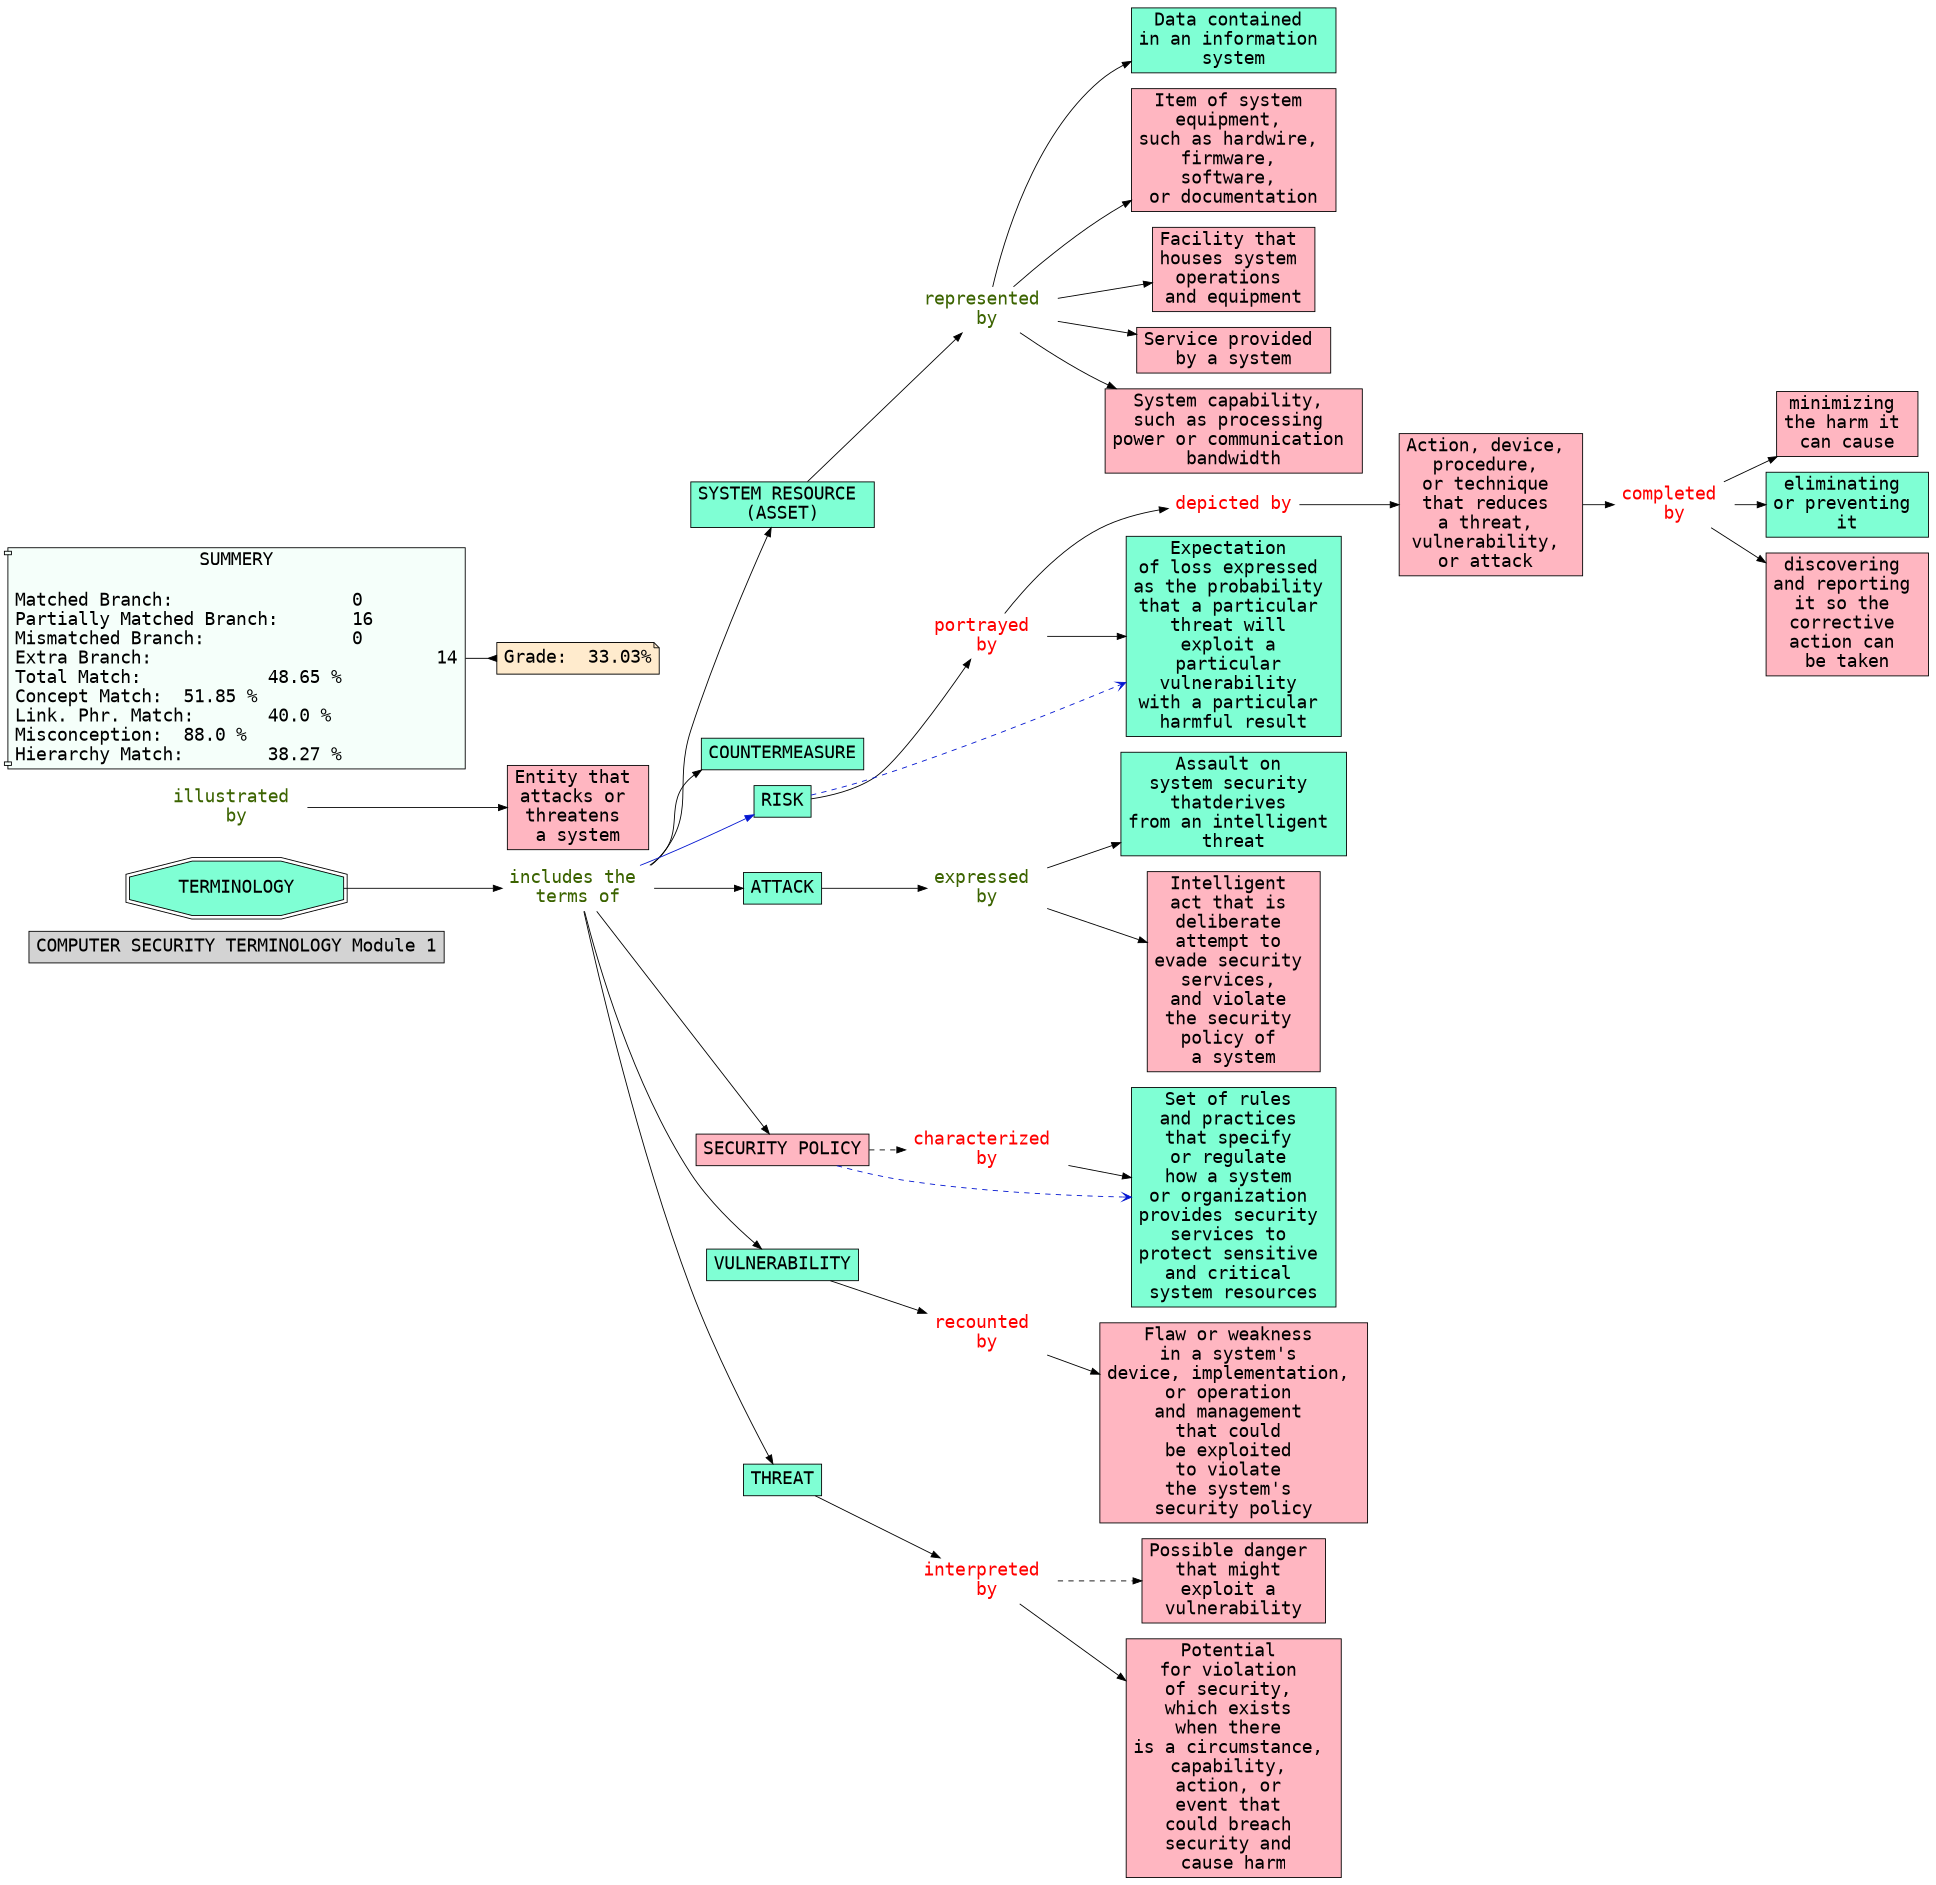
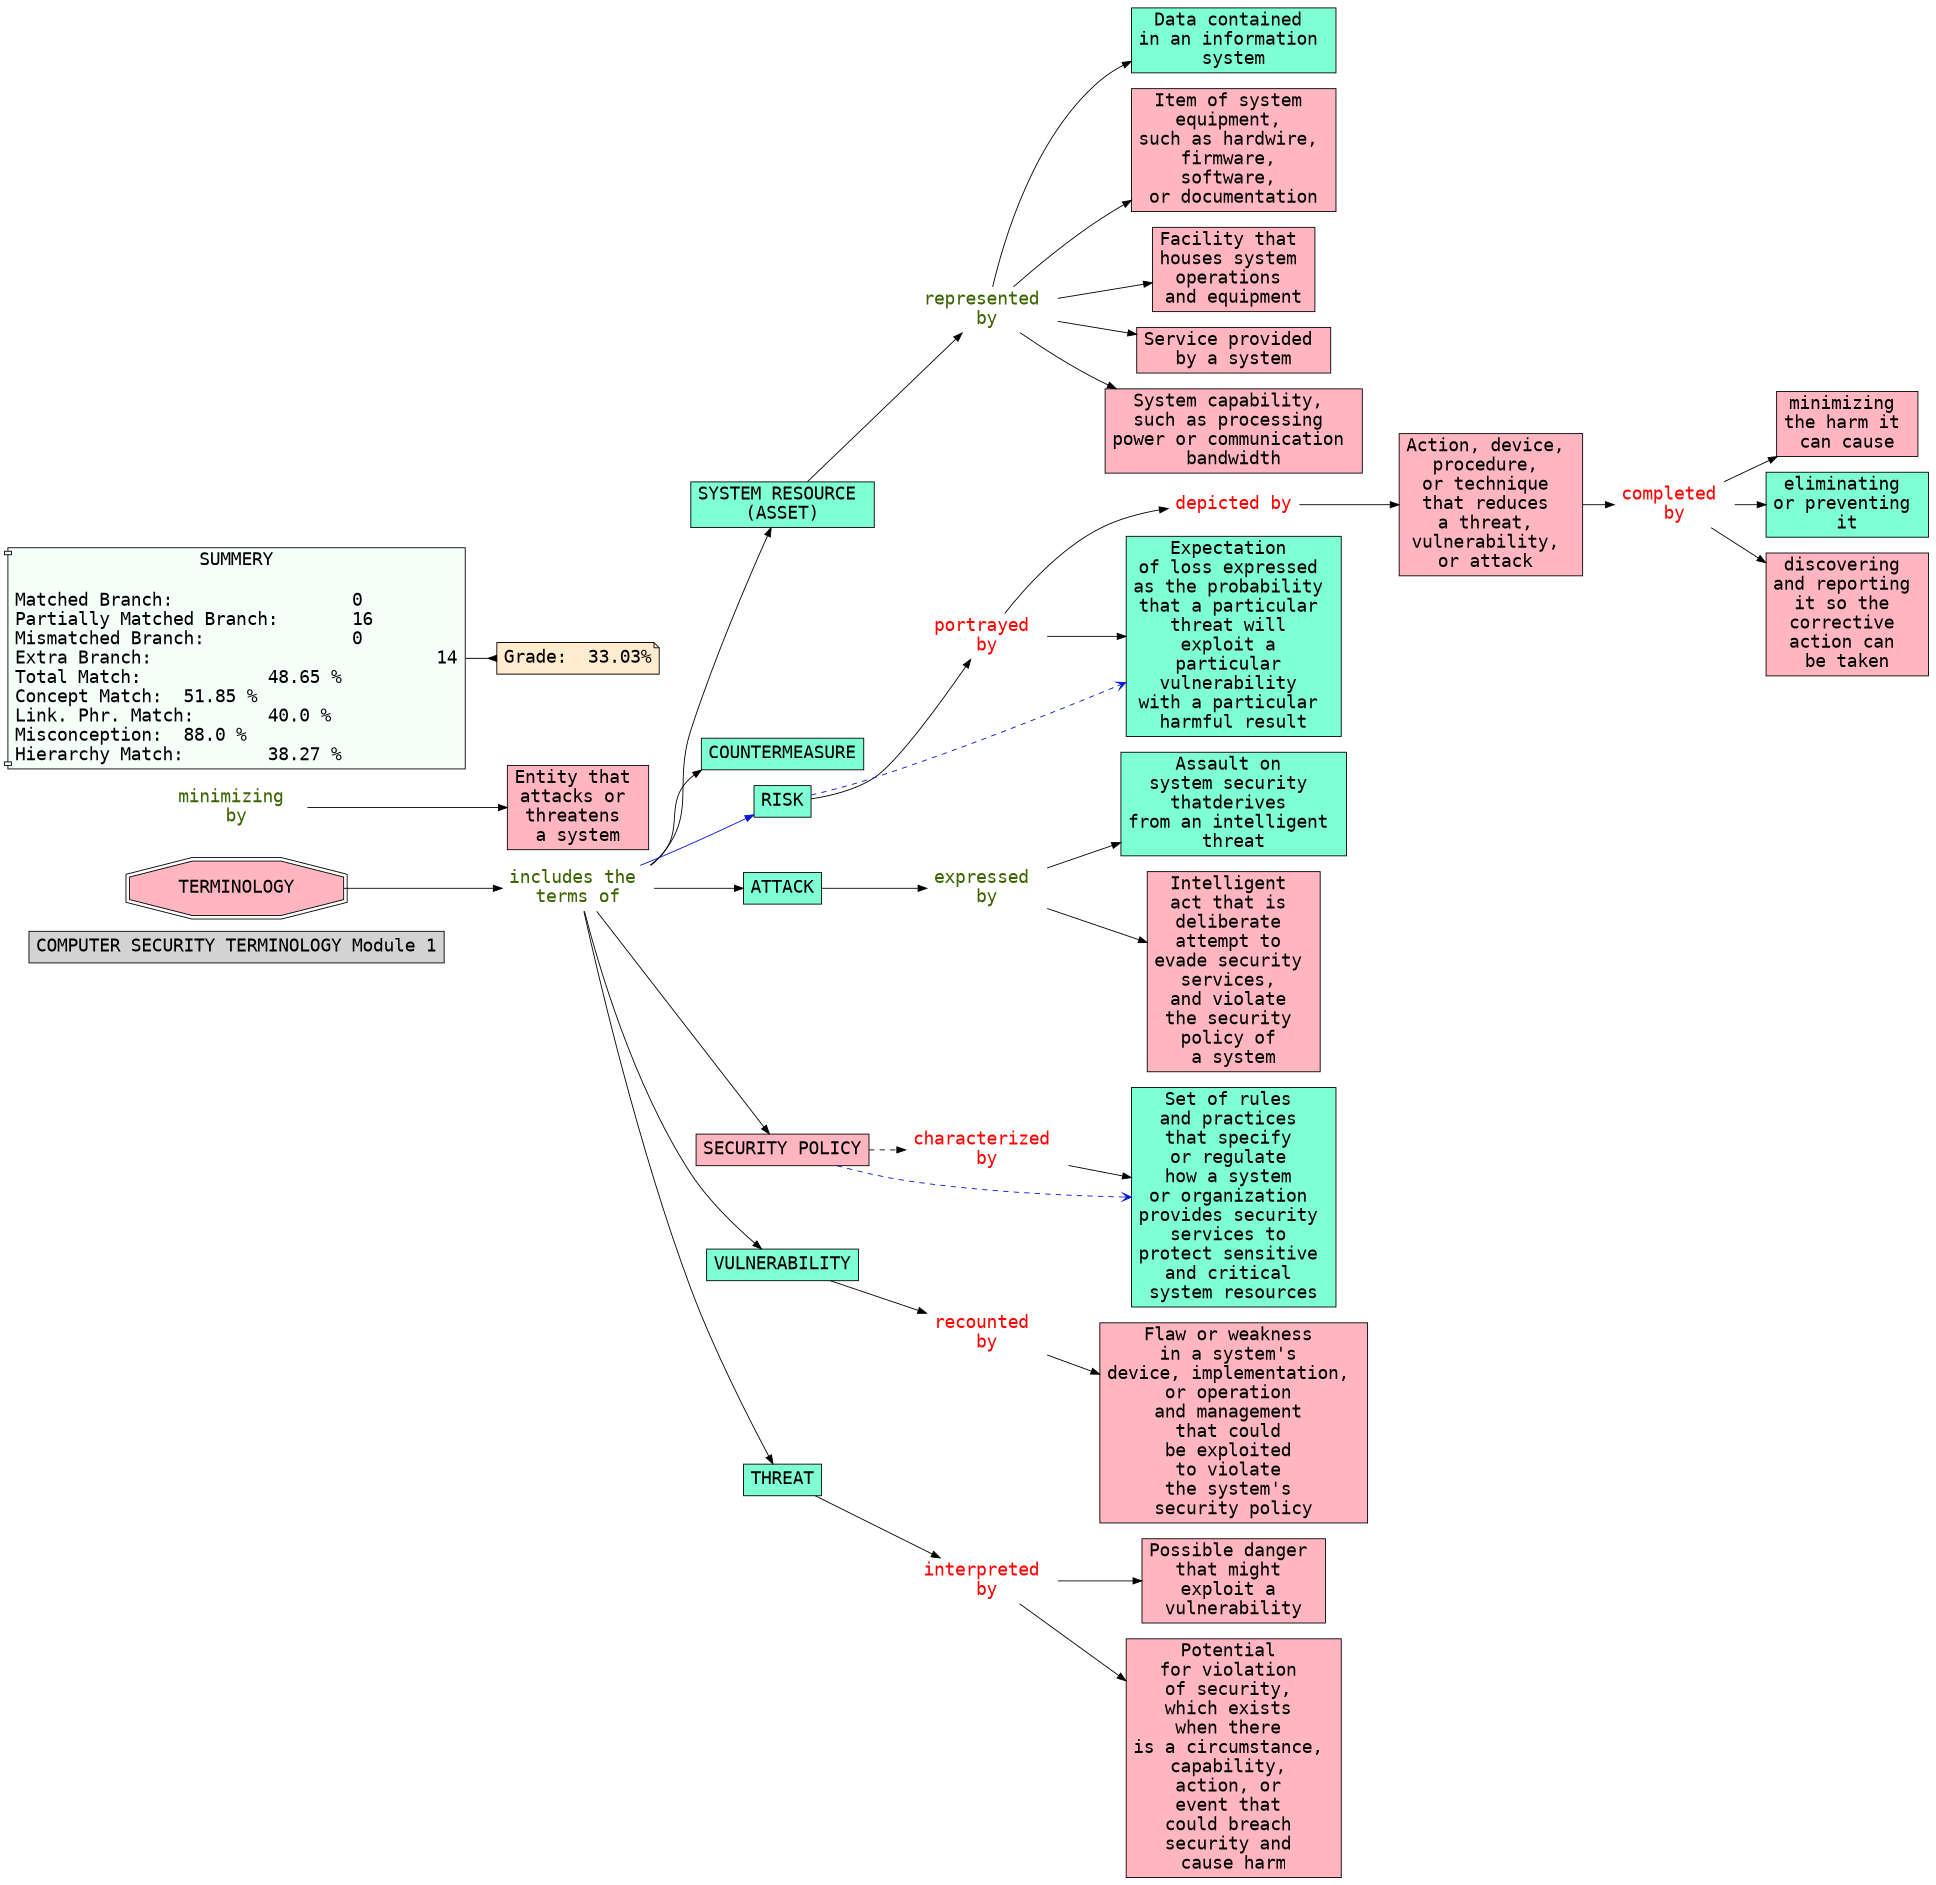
node "illustrated by": label "illustrated by" -> "minimizing by"
node "TERMINOLOGY": fillcolor aquamarine -> #ffb6c1
edge "interpreted by" -> "Possible danger that might exploit a vulnerability": style dashed -> solid
